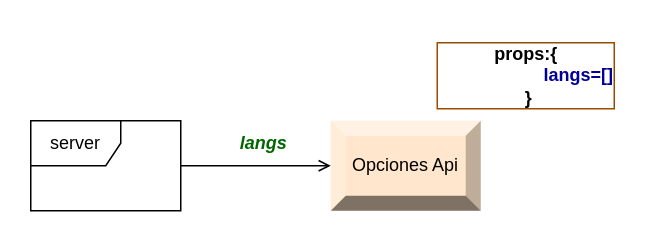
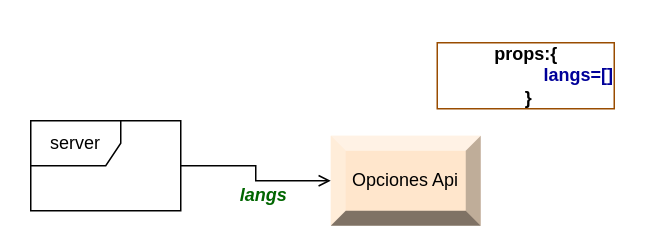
node "langs": moved (263, 143) -> (263, 196)
node "Opciones Api": moved (406, 166) -> (406, 181)
